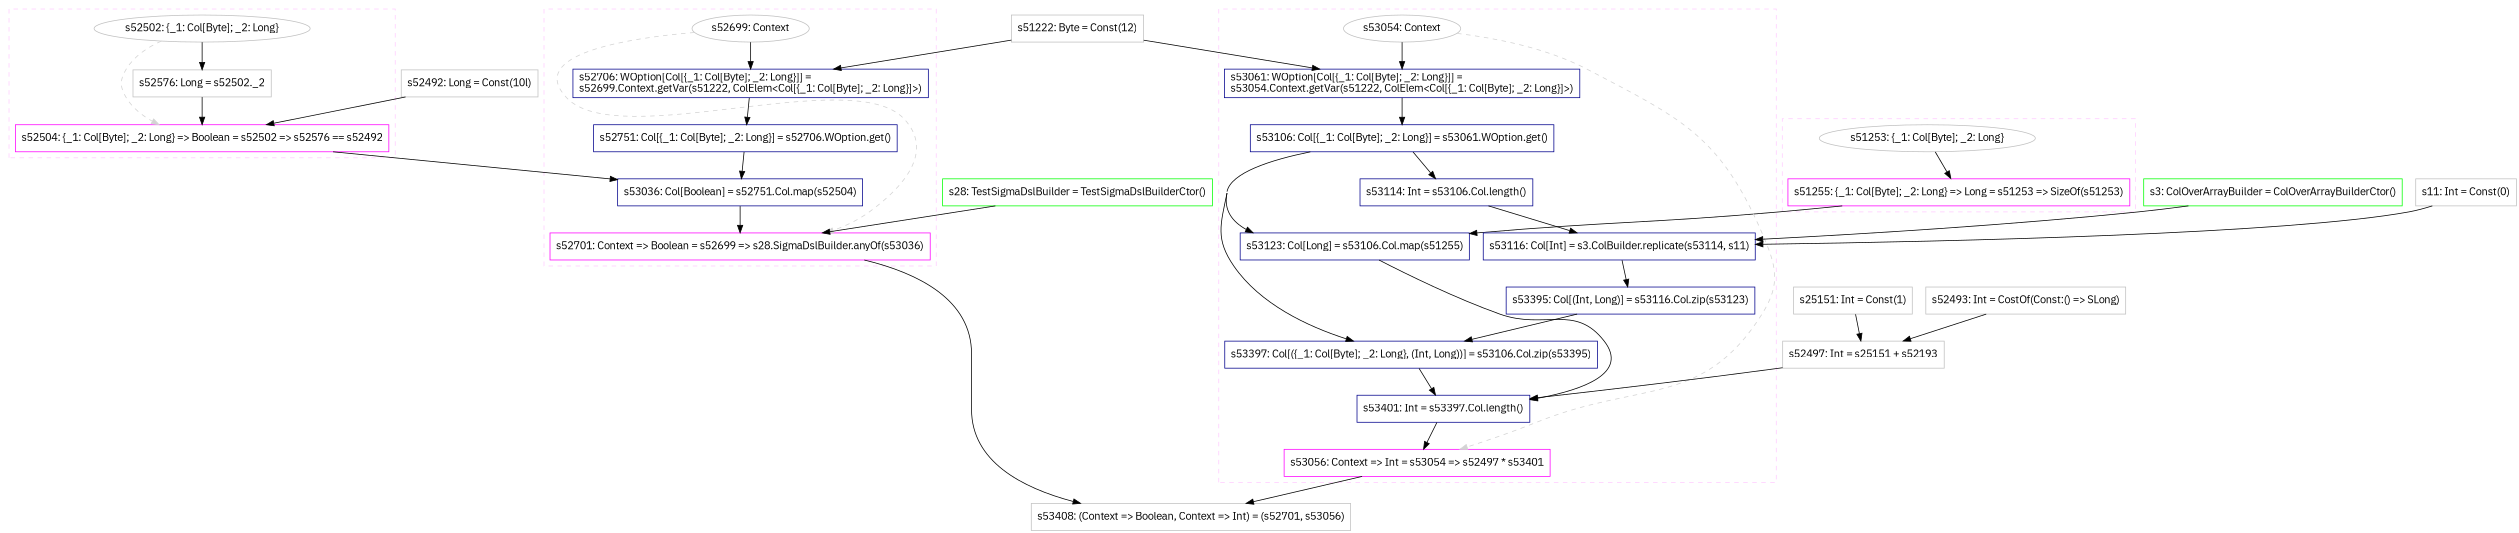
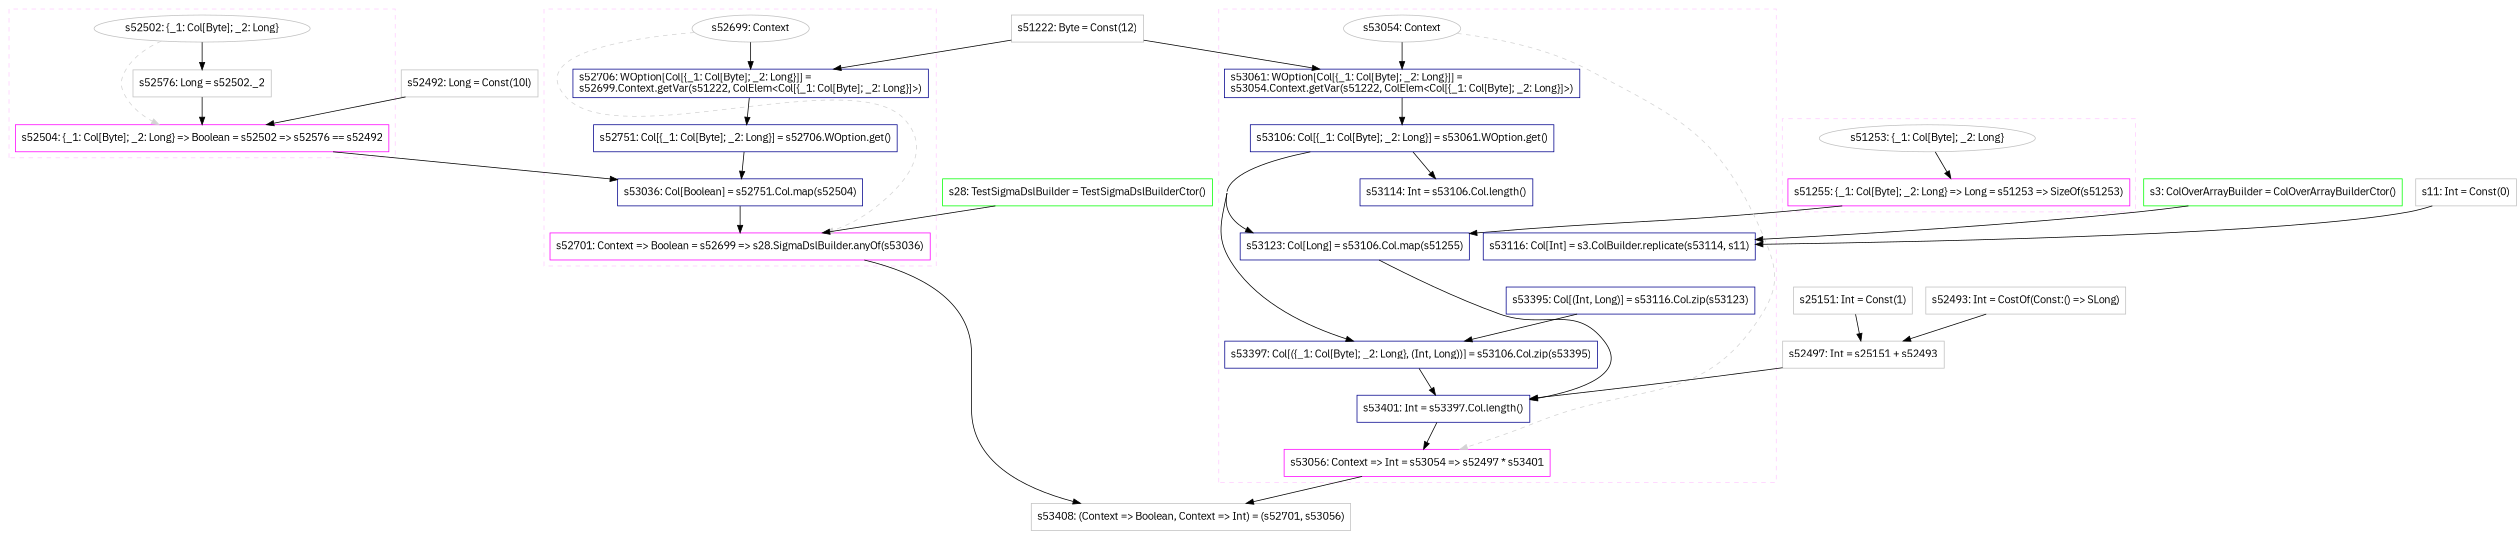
edge "s53114: Int = s53106.Col.length()" -> "s53116: Col[Int] = s3.ColBuilder.replicate(s53114, s11)": removed
edge "s53116: Col[Int] = s3.ColBuilder.replicate(s53114, s11)" -> "s53395: Col[(Int, Long)] = s53116.Col.zip(s53123)": removed
node "s52497: Int = s25151 + s52193": label "s52497: Int = s25151 + s52193" -> "s52497: Int = s25151 + s52493"
